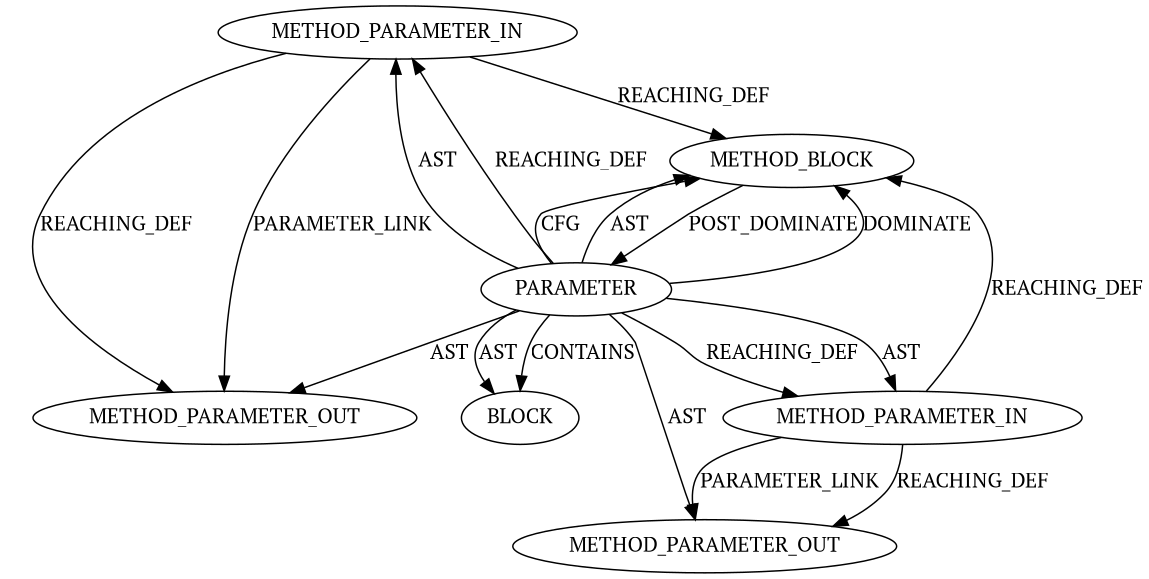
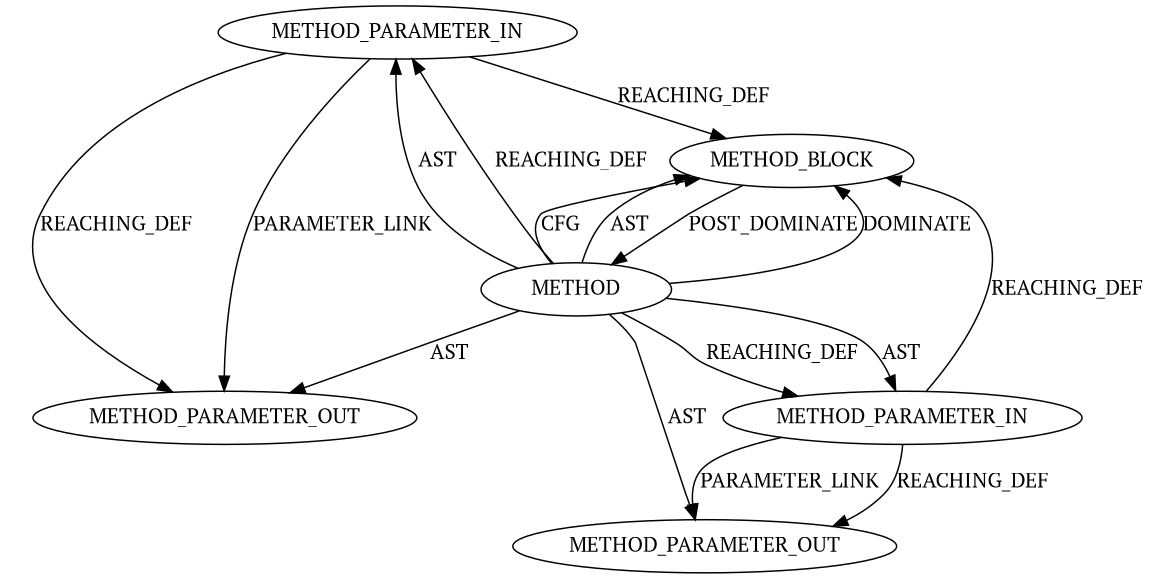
node "PARAMETER": label "PARAMETER" -> "METHOD"
node "BLOCK": removed
